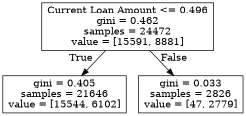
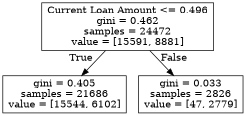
node "gini = 0.405 samples = 21646 value = [15544, 6102]": label "gini = 0.405 samples = 21646 value = [15544, 6102]" -> "gini = 0.405 samples = 21686 value = [15544, 6102]"
